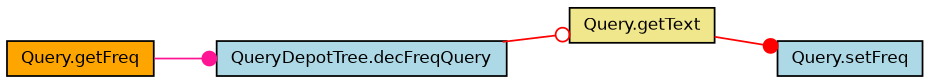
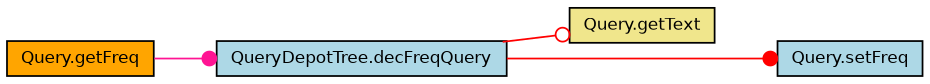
edge "Query.getText" -> "Query.setFreq": now "QueryDepotTree.decFreqQuery" -> "Query.setFreq"
